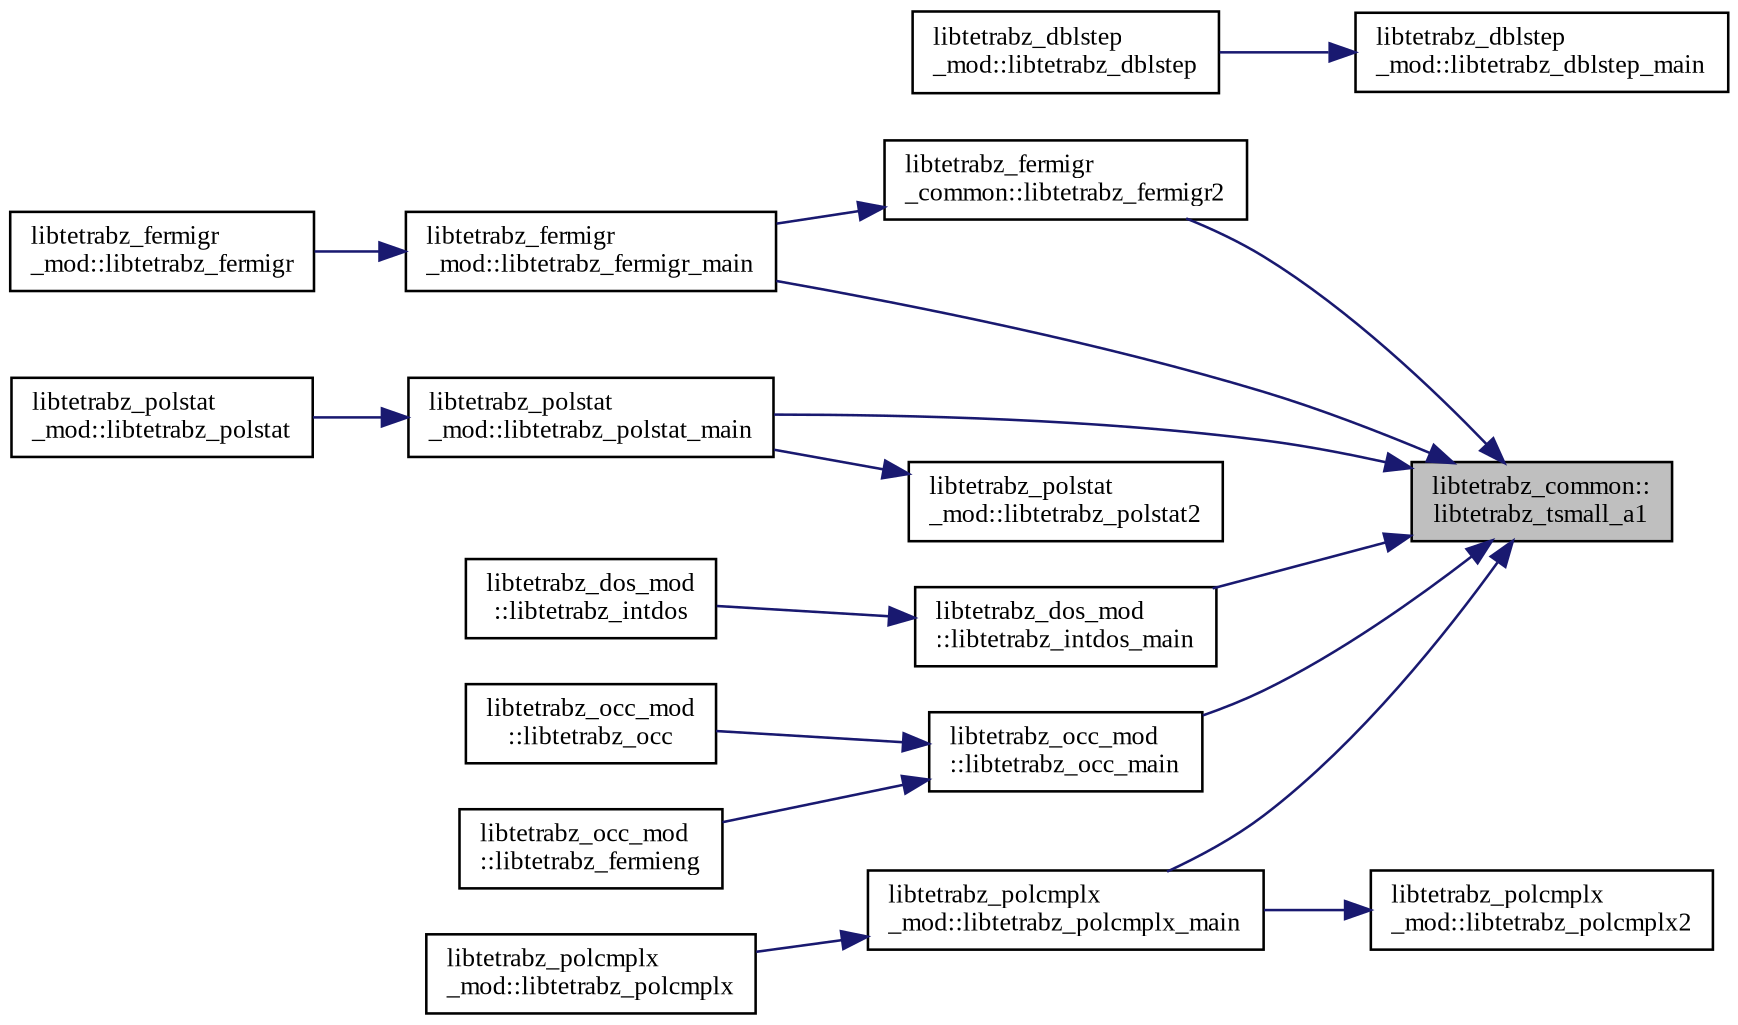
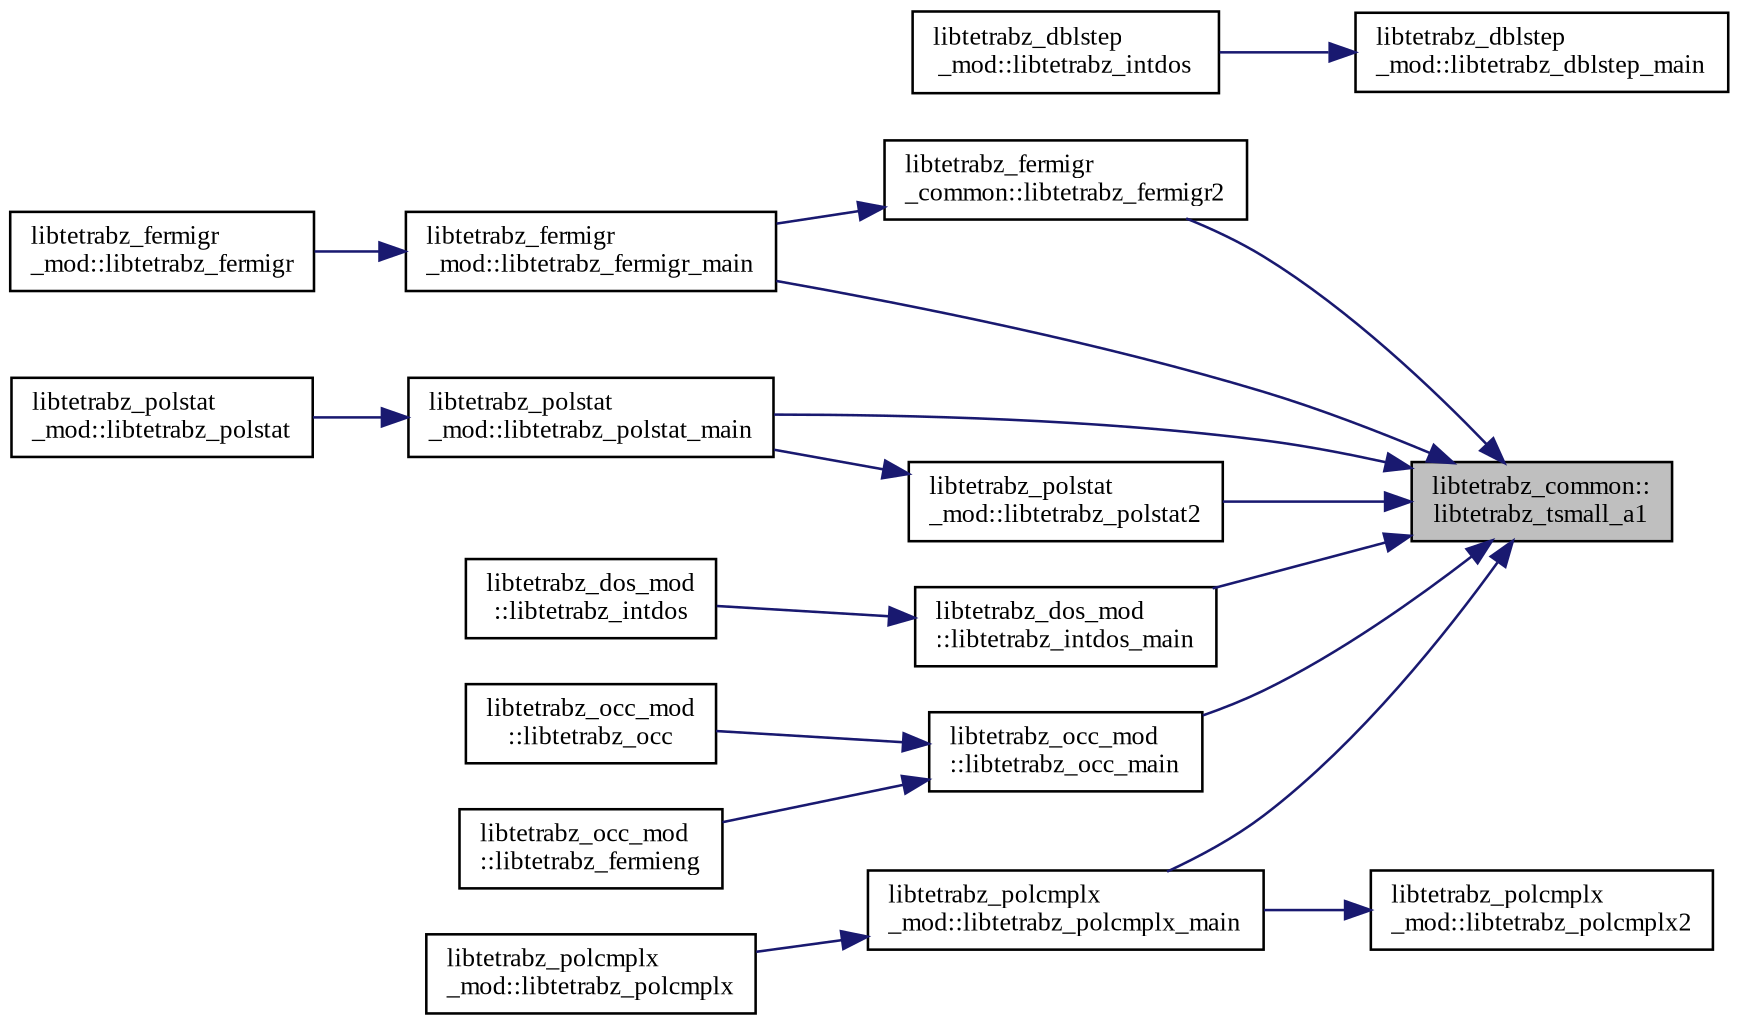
node "libtetrabz_dblstep _mod::libtetrabz_dblstep": label "libtetrabz_dblstep _mod::libtetrabz_dblstep" -> "libtetrabz_dblstep _mod::libtetrabz_intdos"
edge "libtetrabz_polstat _mod::libtetrabz_polstat2" -> "libtetrabz_common:: libtetrabz_tsmall_a1": added
